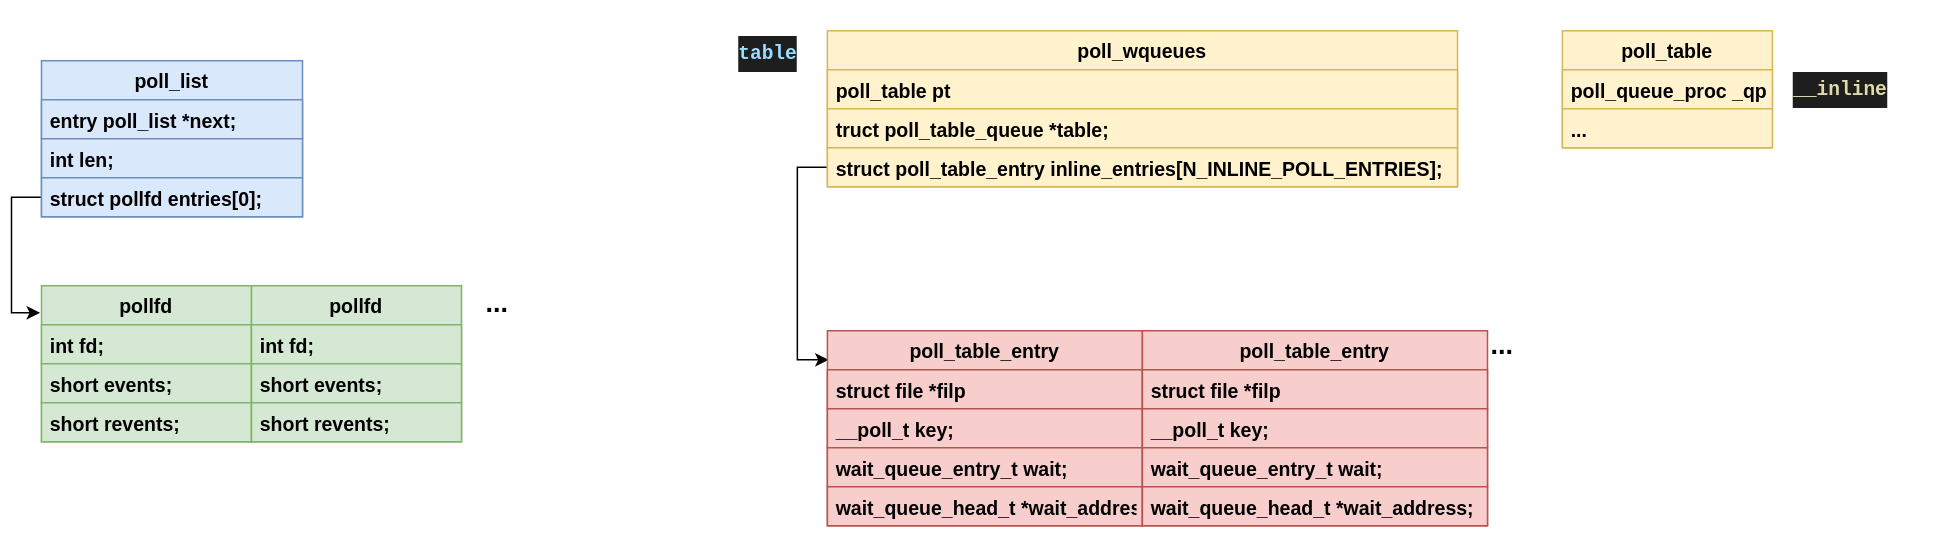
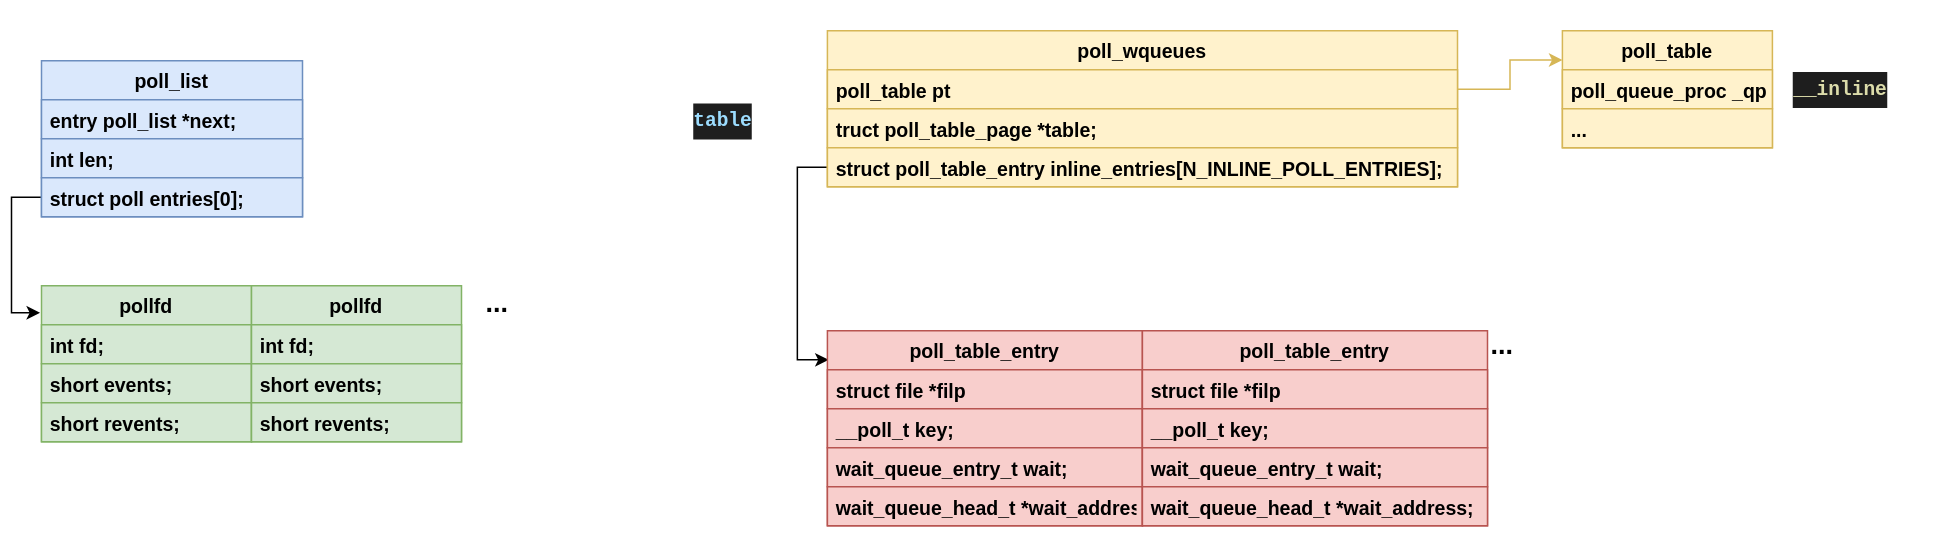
node "table": moved (767, 53) -> (722, 121)
edge "poll_table pt" -> "poll_table": added
node "truct poll_table_queue *table;": label "truct poll_table_queue *table;" -> "truct poll_table_page *table;"
node "struct pollfd entries[0];": label "struct pollfd entries[0];" -> "struct poll entries[0];"
